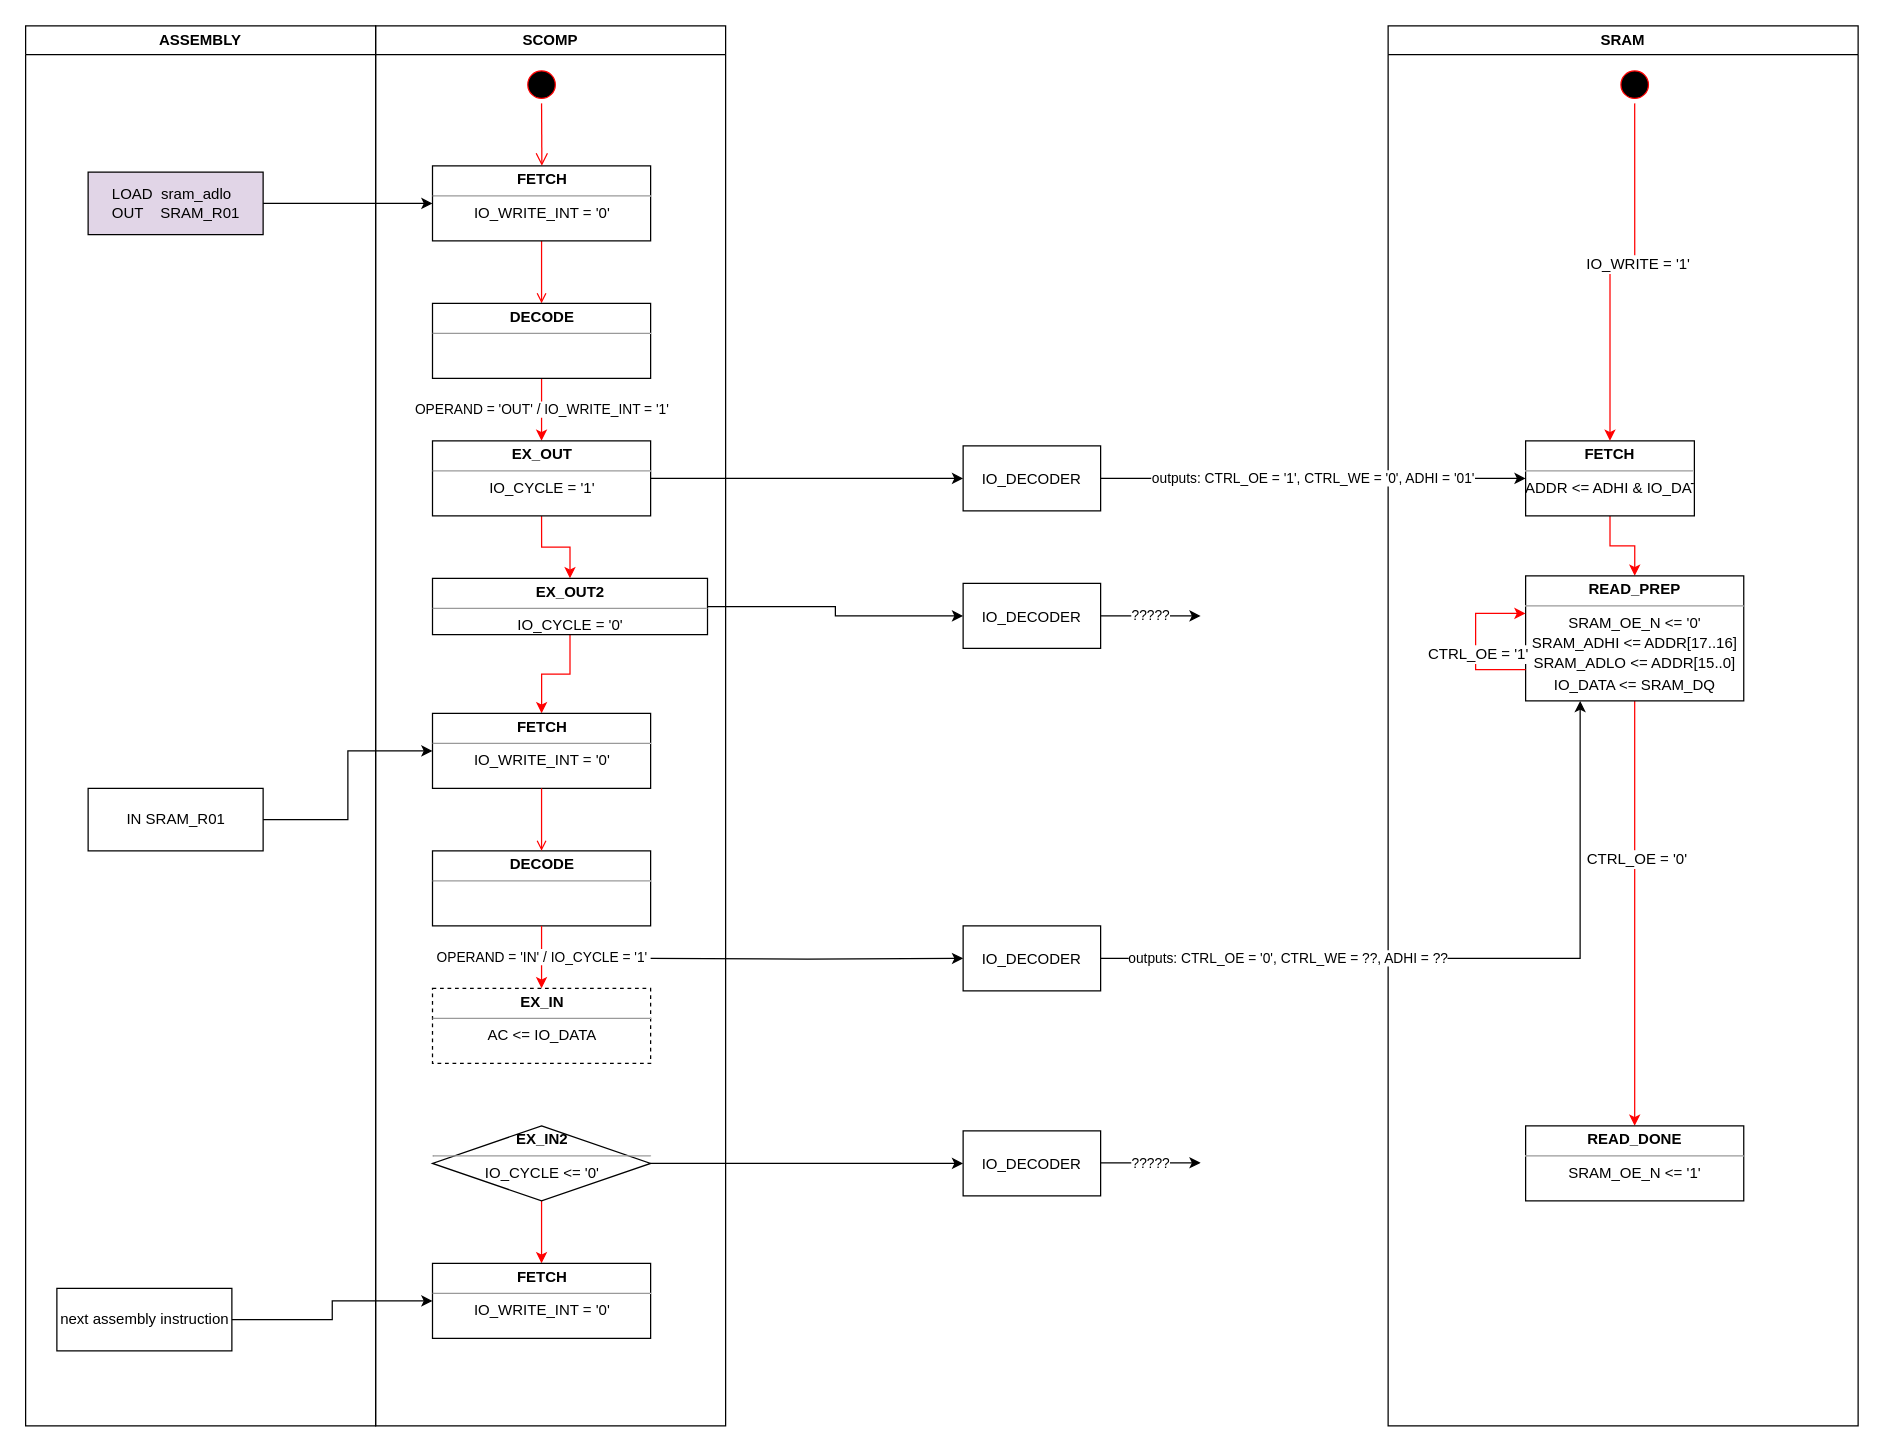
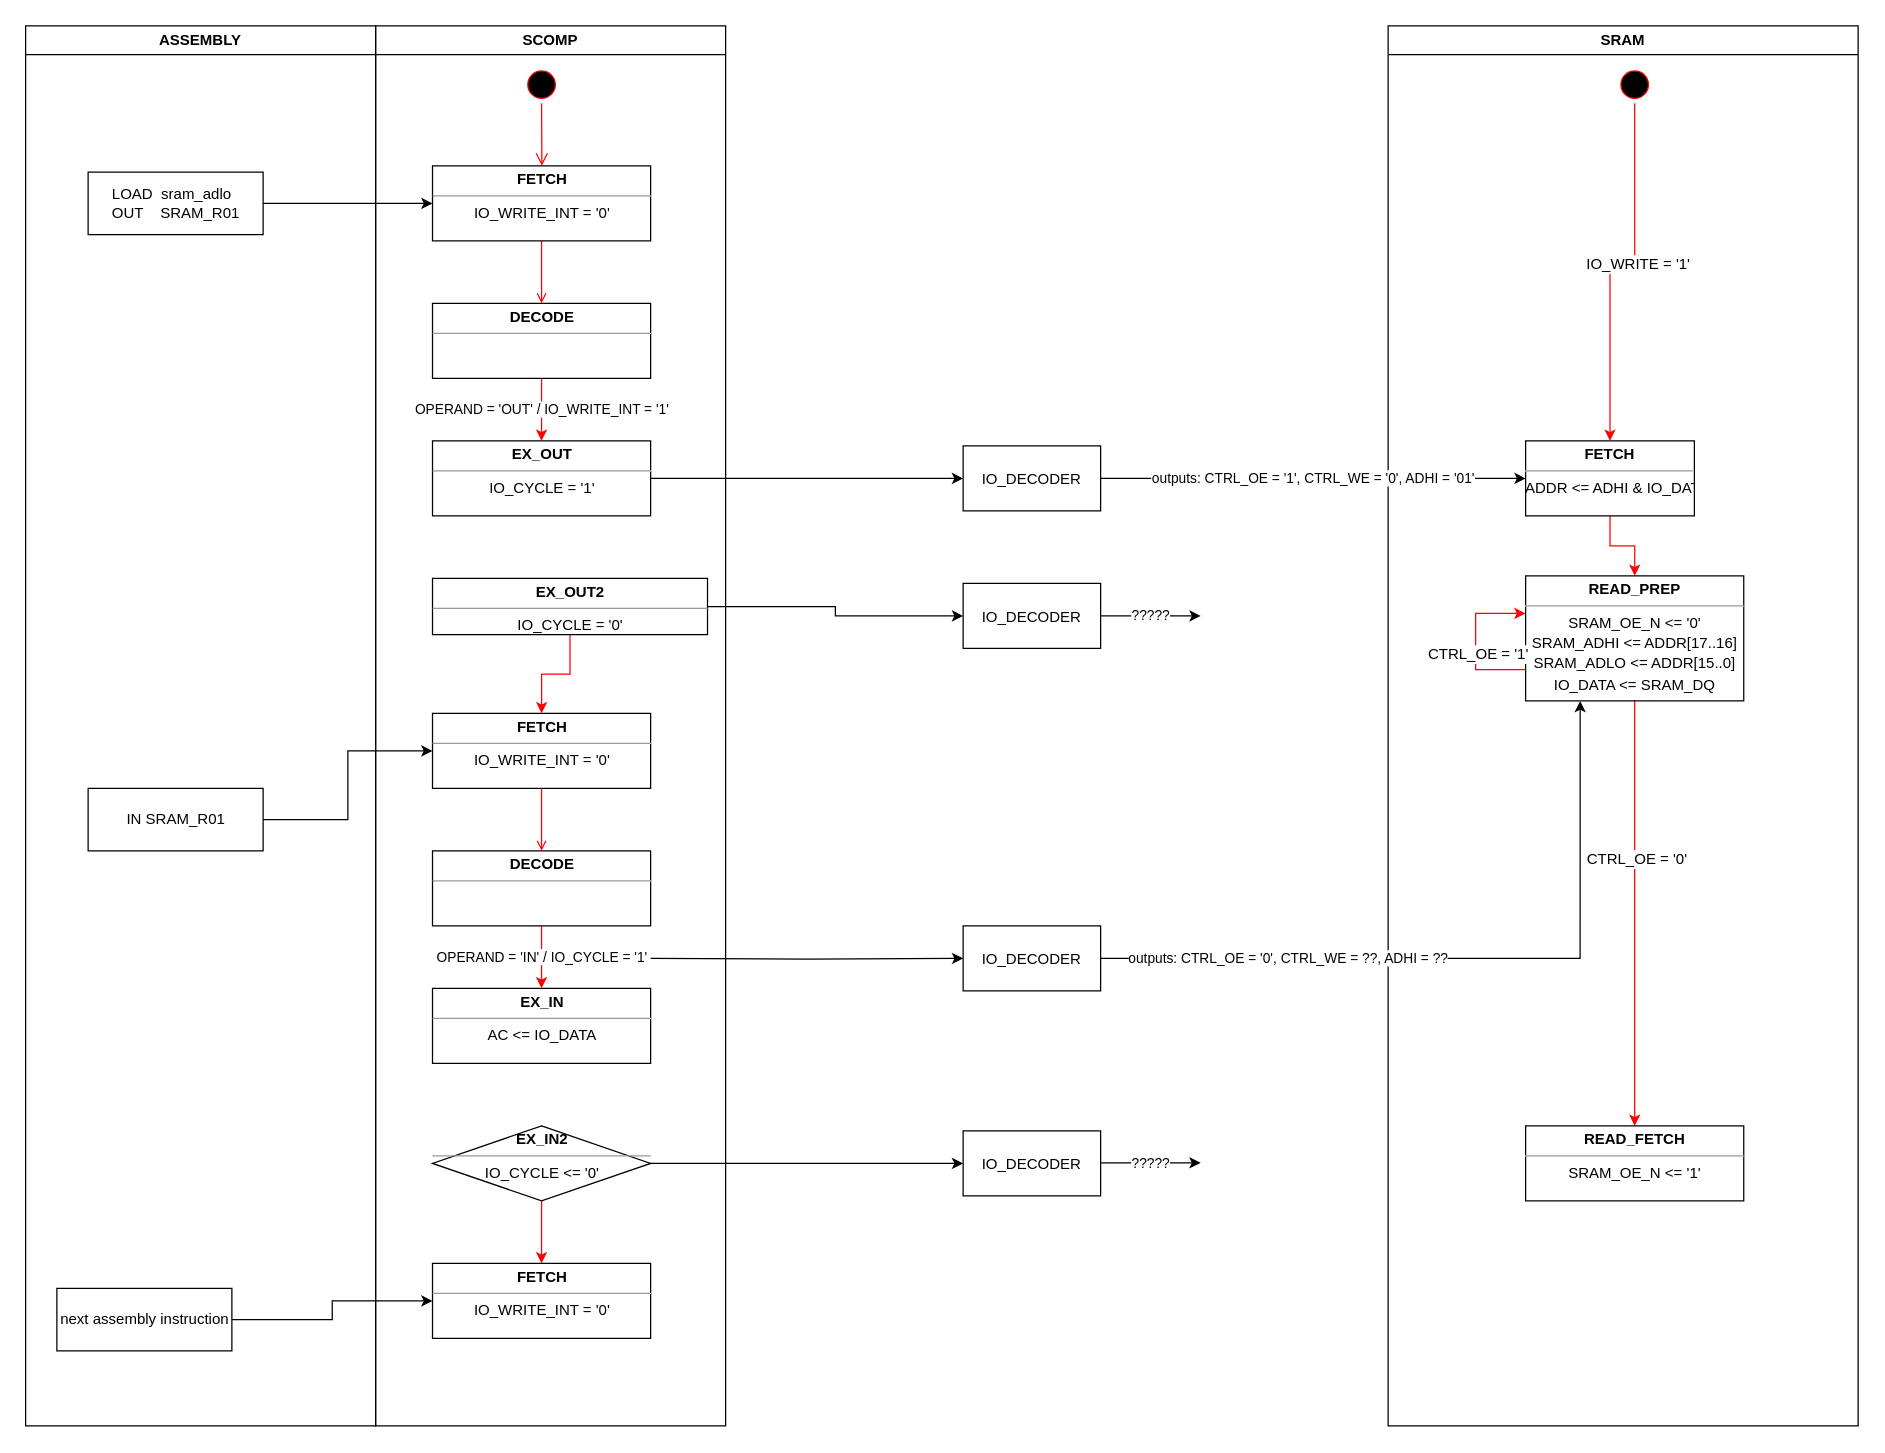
node "LOAD sram_adlo OUT SRAM_R01": fillcolor #e1d5e7 -> #ffffff
edge "EX_OUT IO_CYCLE = '1'" -> "EX_OUT2 IO_CYCLE = '0'": removed
node "EX_IN AC <= IO_DATA": style dashed -> solid
node "READ_DONE SRAM_OE_N <= '1'": label "READ_DONE SRAM_OE_N <= '1'" -> "READ_FETCH SRAM_OE_N <= '1'"
